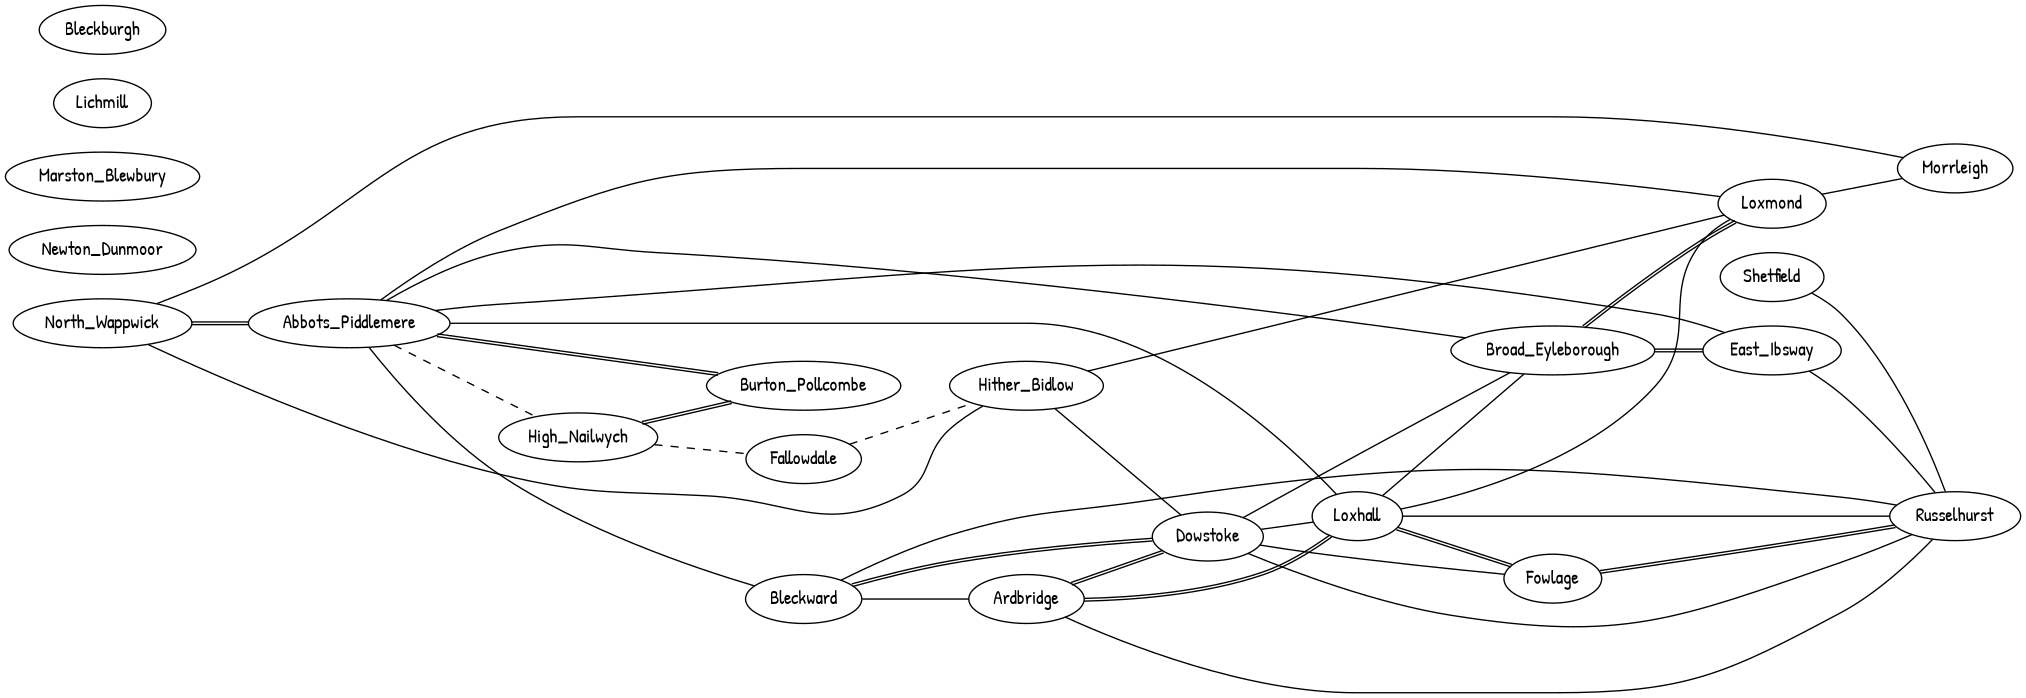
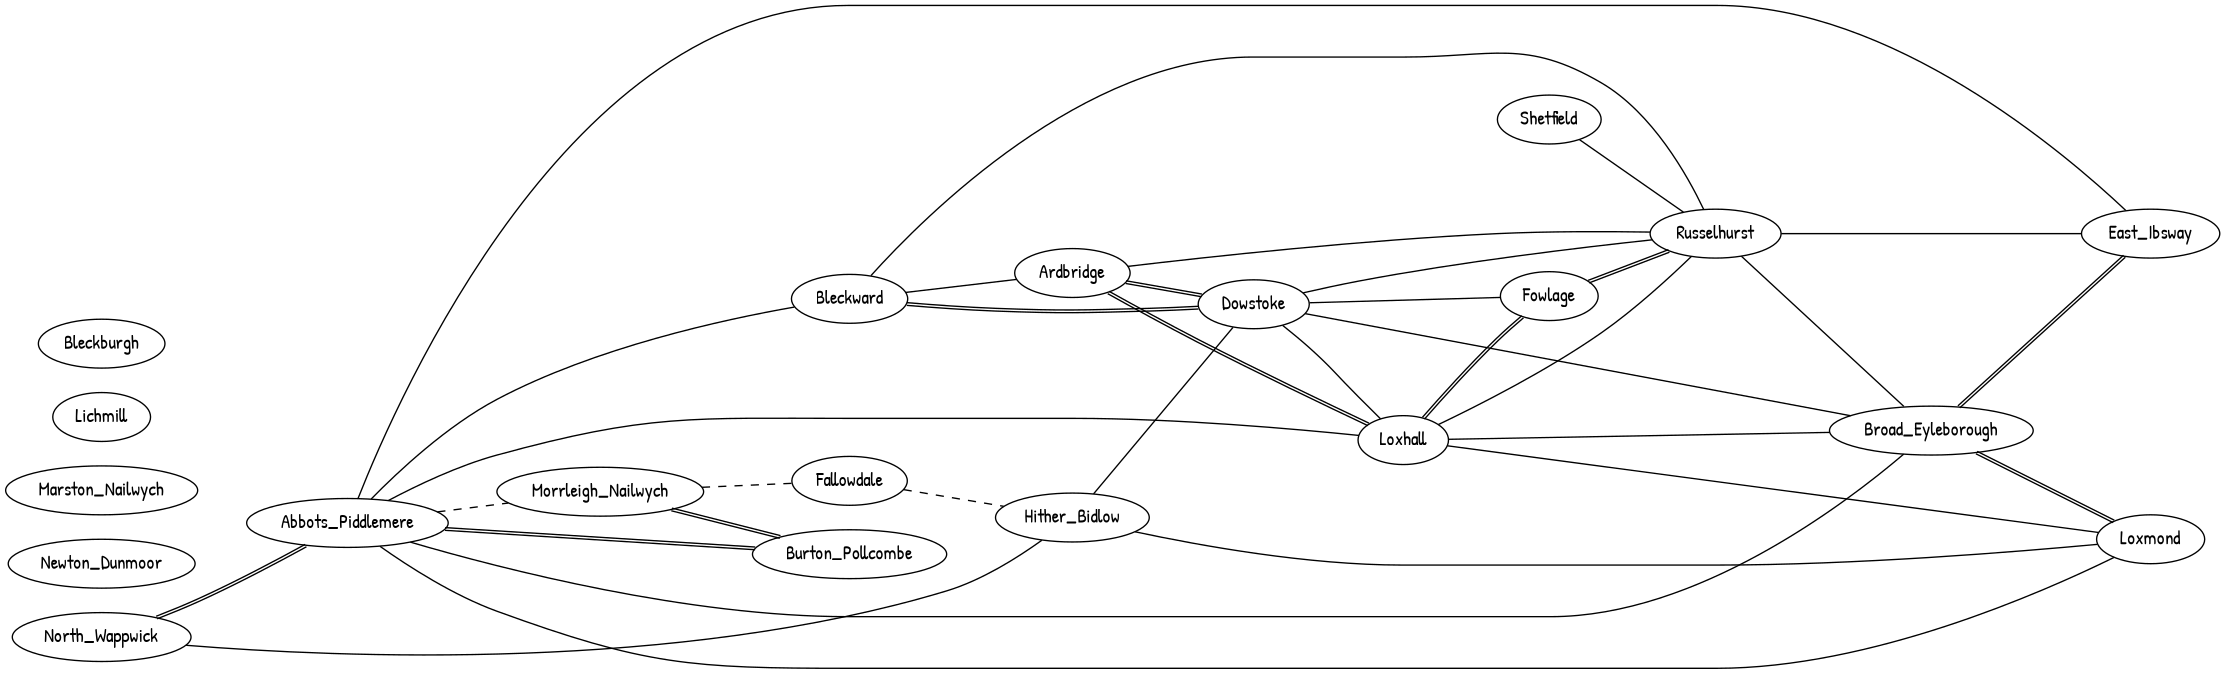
node "Morrleigh": removed
node "Marston_Blewbury": label "Marston_Blewbury" -> "Marston_Nailwych"
edge "Russelhurst" -- "Broad_Eyleborough": added
node "High_Nailwych": label "High_Nailwych" -> "Morrleigh_Nailwych"
